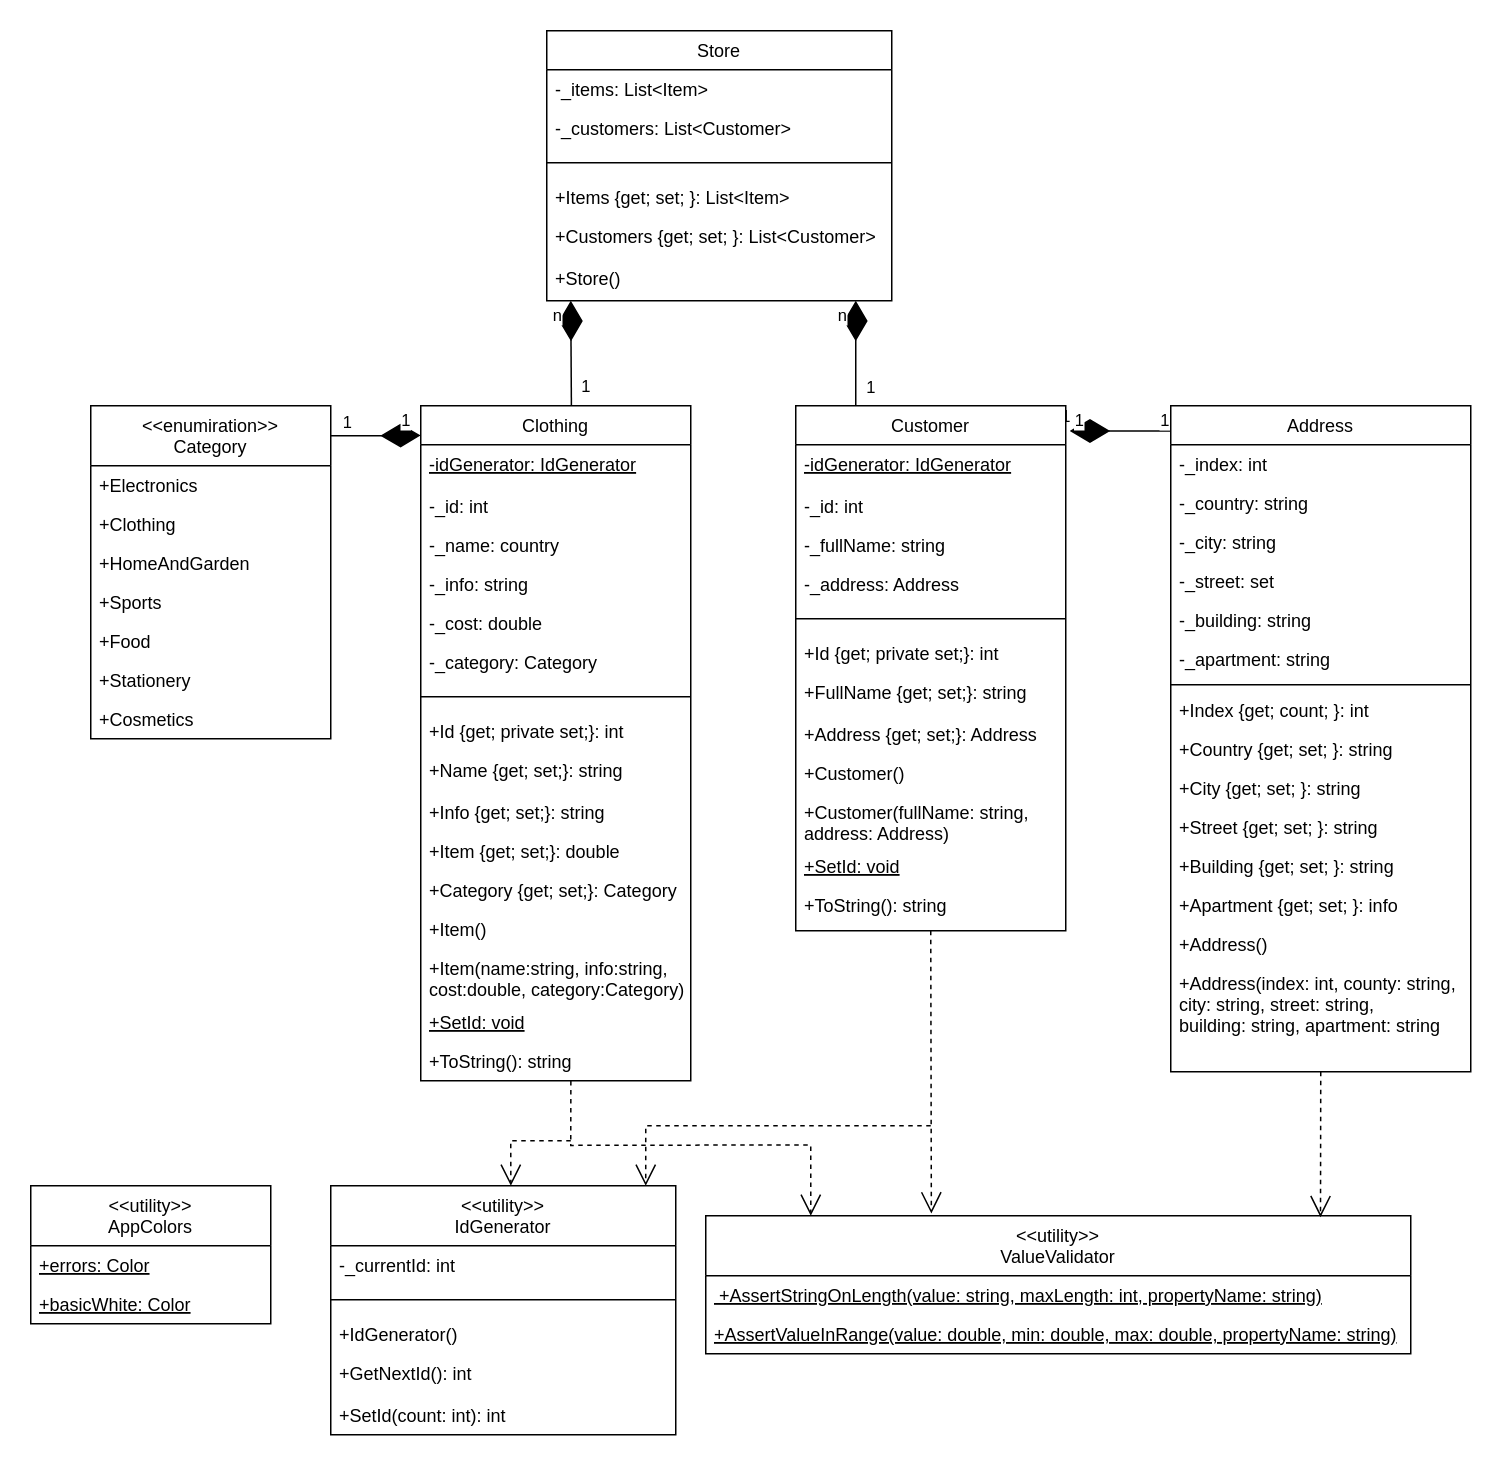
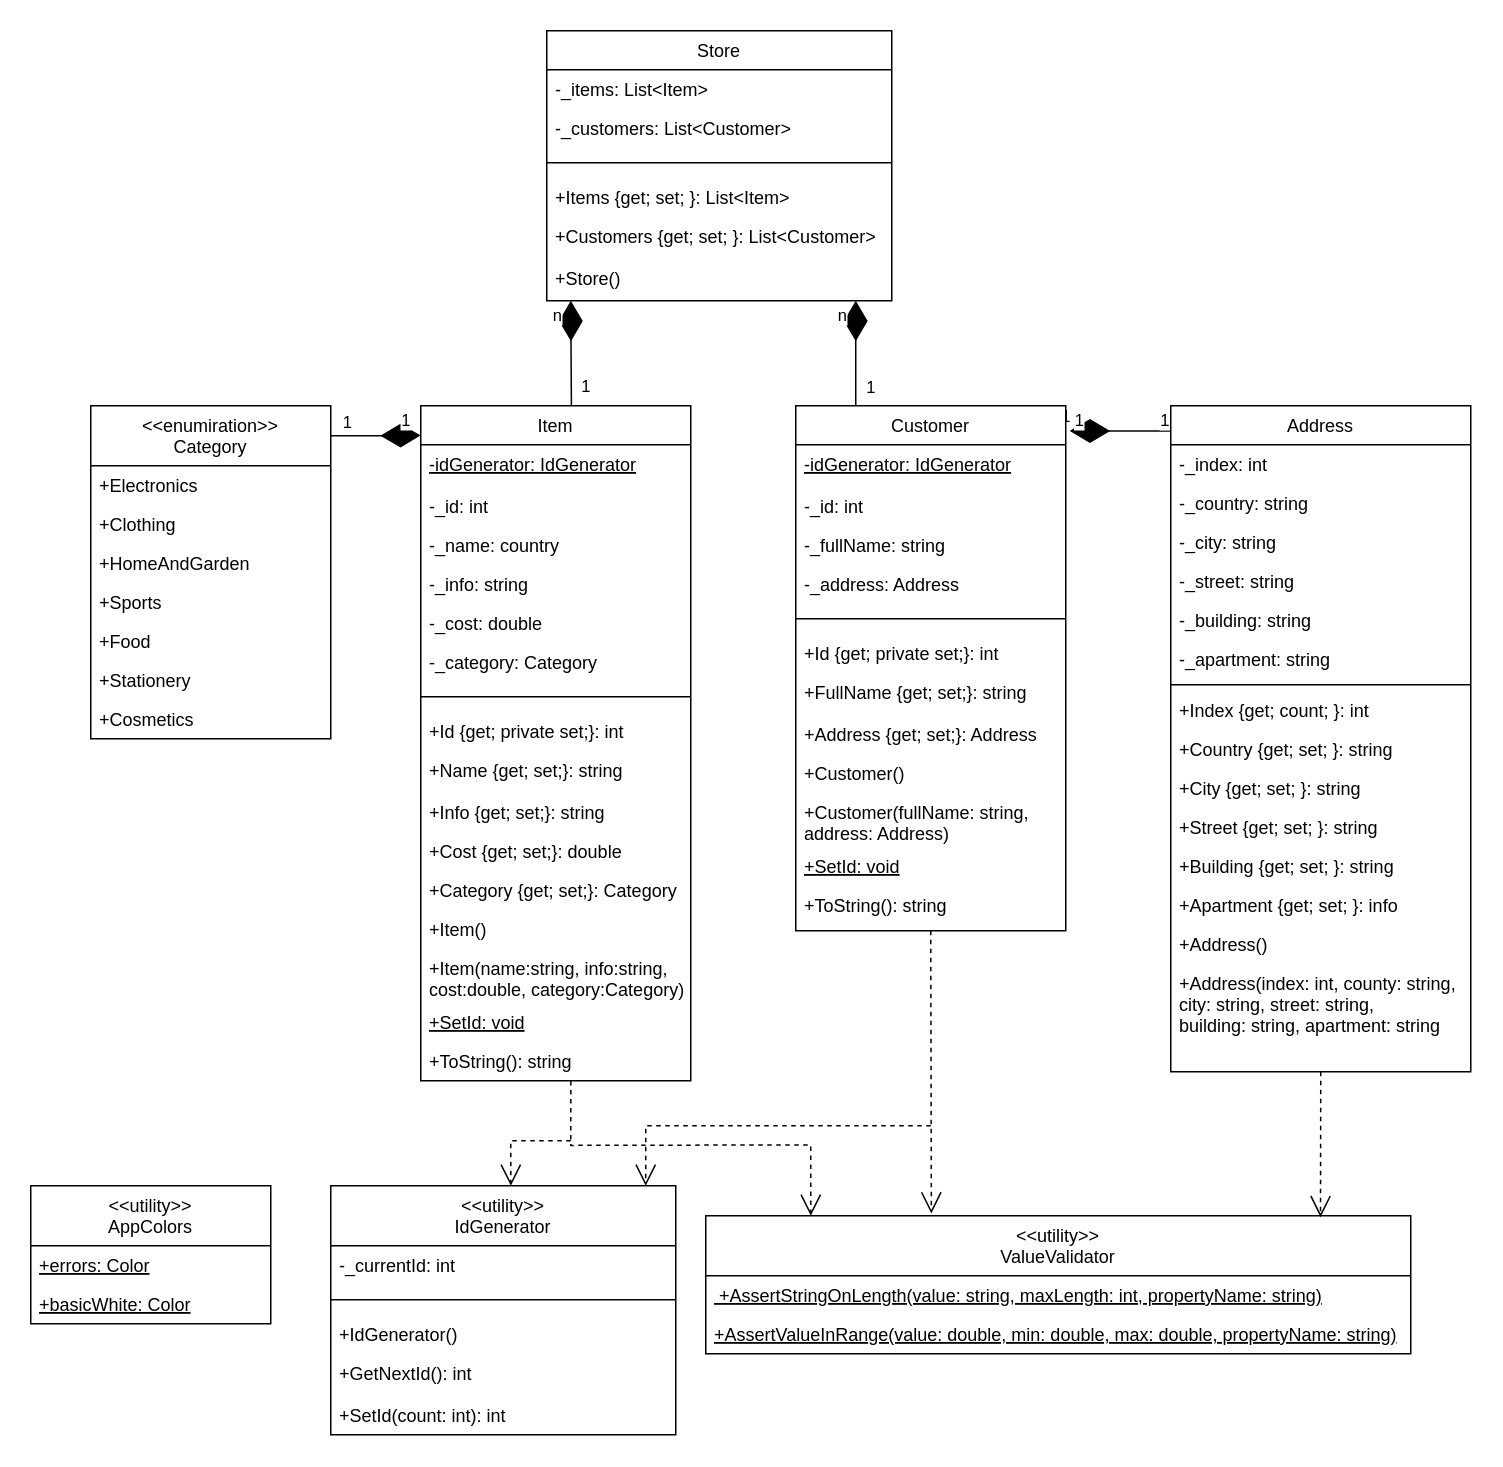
node "Clothing": label "Clothing" -> "Item"
node "-_street: set": label "-_street: set" -> "-_street: string"
node "+Item {get; set;}: double": label "+Item {get; set;}: double" -> "+Cost {get; set;}: double"
